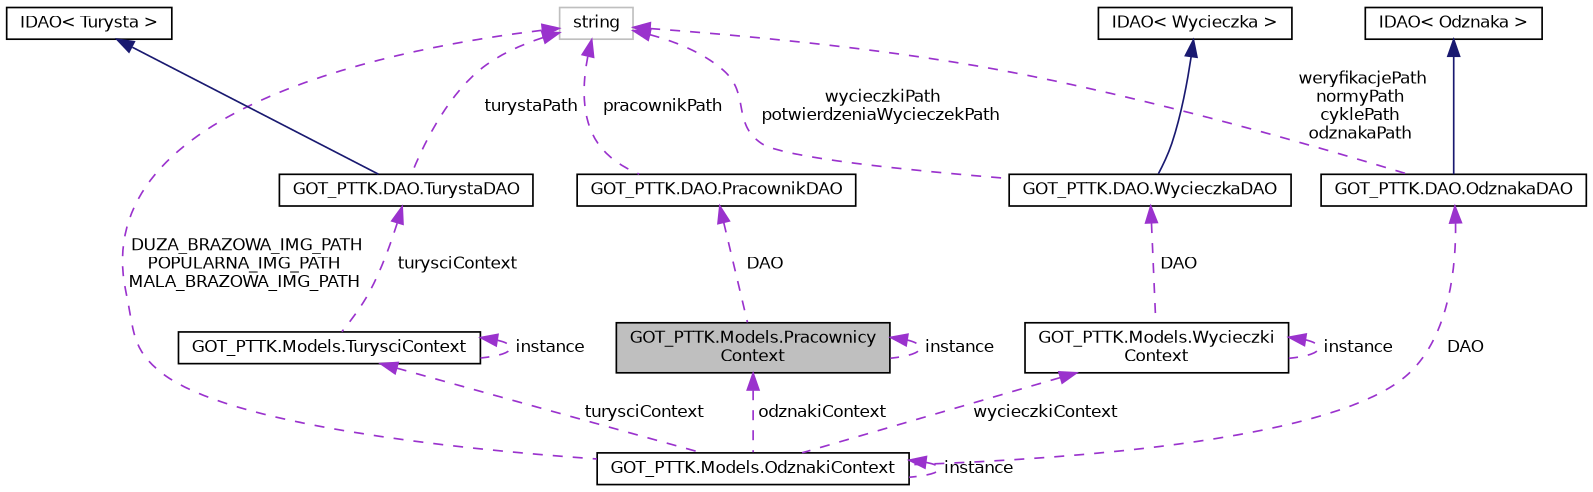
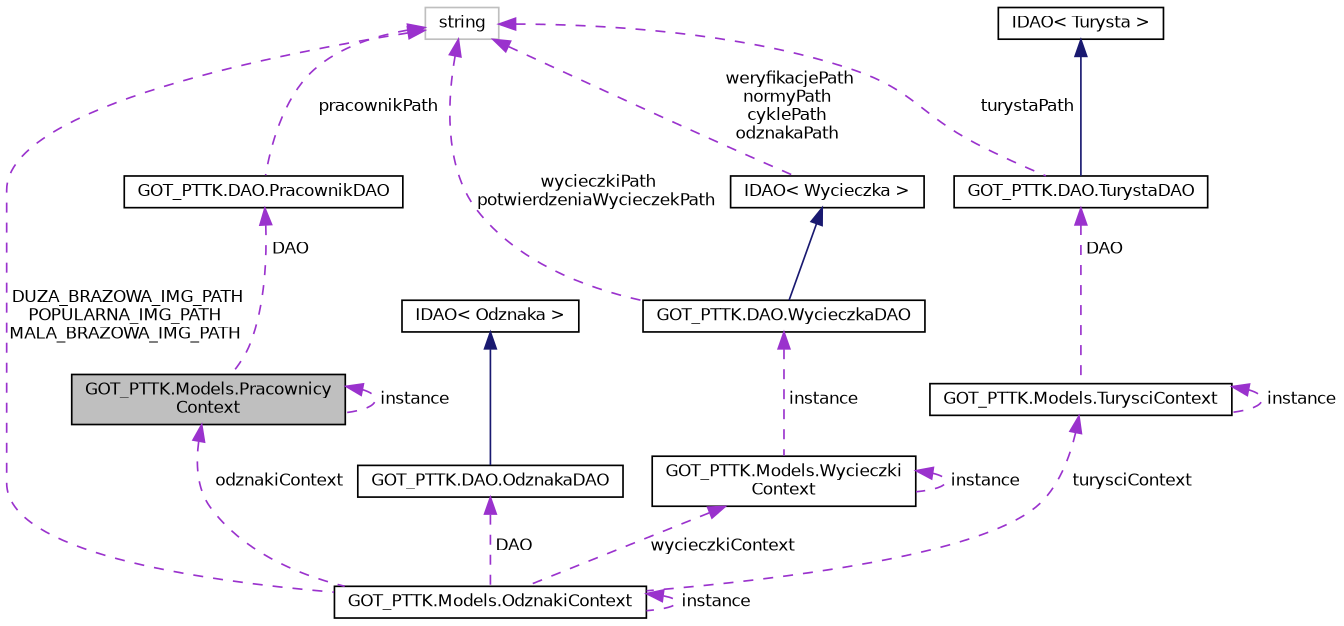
edge "GOT_PTTK.DAO.OdznakaDAO" -> "string": now "IDAO< Wycieczka >" -> "string"
edge "GOT_PTTK.Models.TurysciContext" -> "GOT_PTTK.DAO.TurystaDAO": label " turysciContext" -> " DAO"
edge "GOT_PTTK.Models.Wycieczki Context" -> "GOT_PTTK.DAO.WycieczkaDAO": label " DAO" -> " instance"
